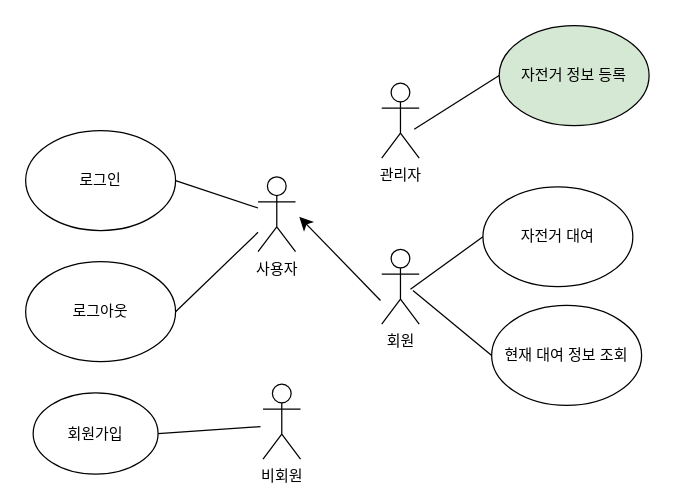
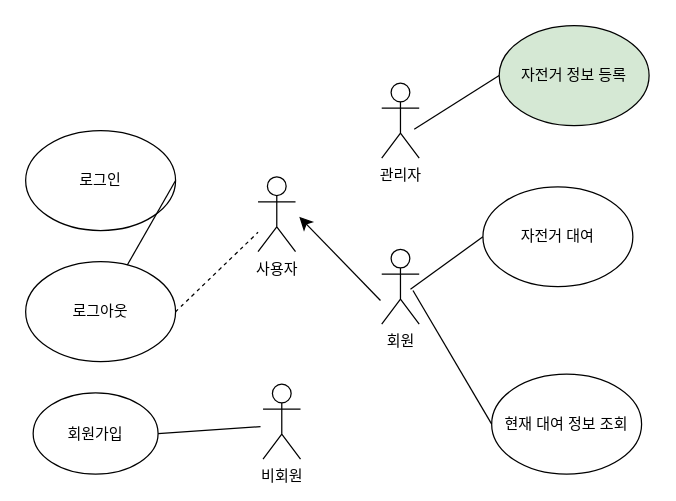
edge "로그인" -- "사용자": now "로그인" -- "로그아웃"
edge "사용자" -- "로그아웃": style solid -> dashed
node "현재 대여 정보 조회": moved (567, 356) -> (567, 424)
